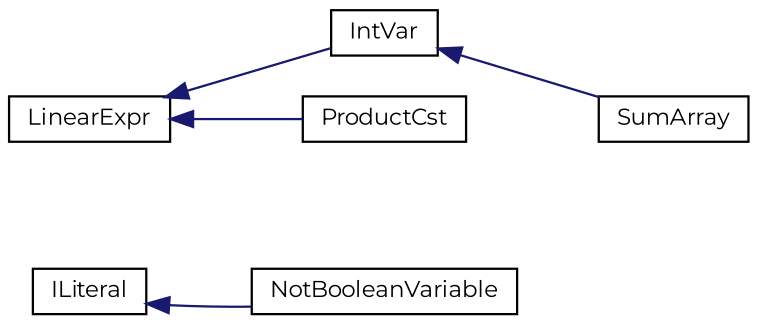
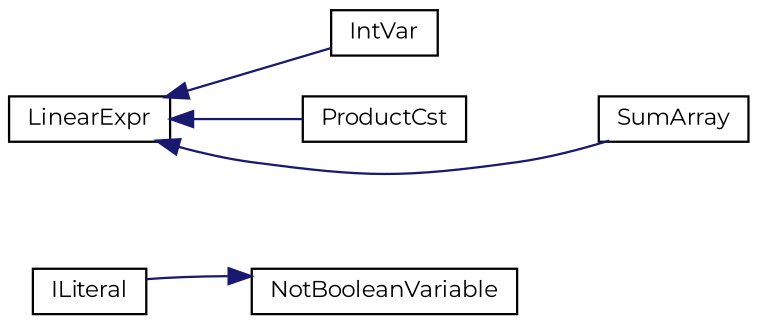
edge "SumArray" -> "IntVar": now "SumArray" -> "LinearExpr"
edge "NotBooleanVariable" -> "ILiteral": reversed
